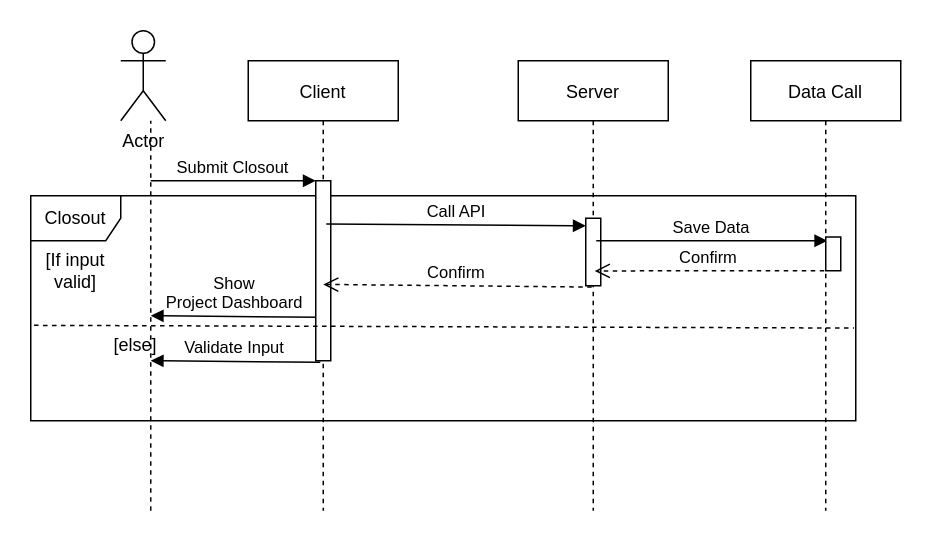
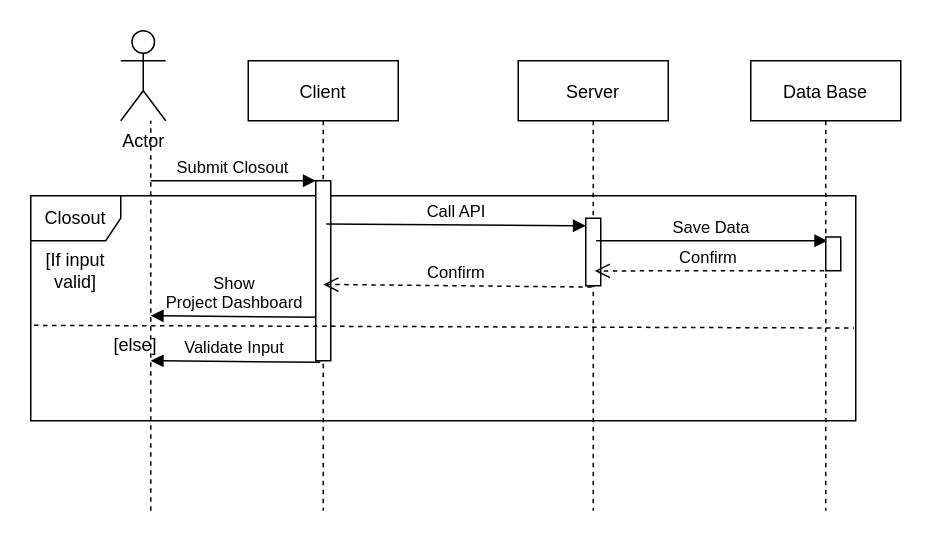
node "Data Call": label "Data Call" -> "Data Base"
